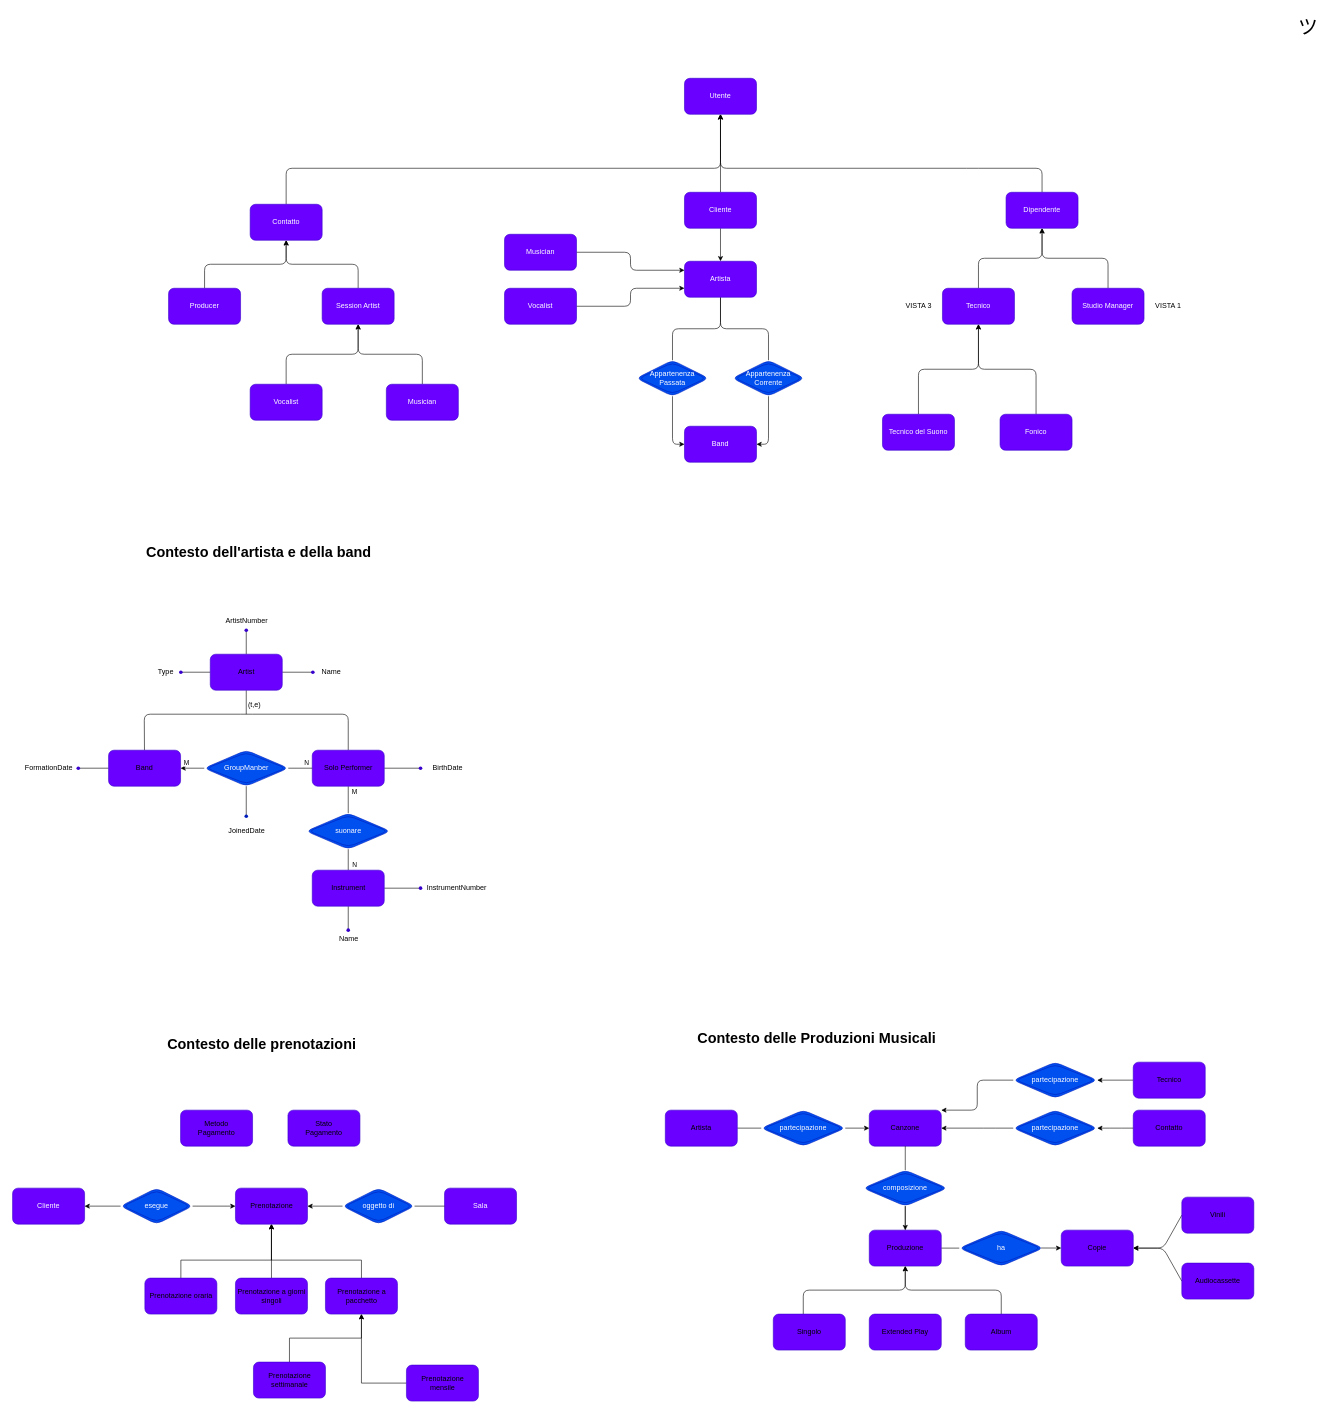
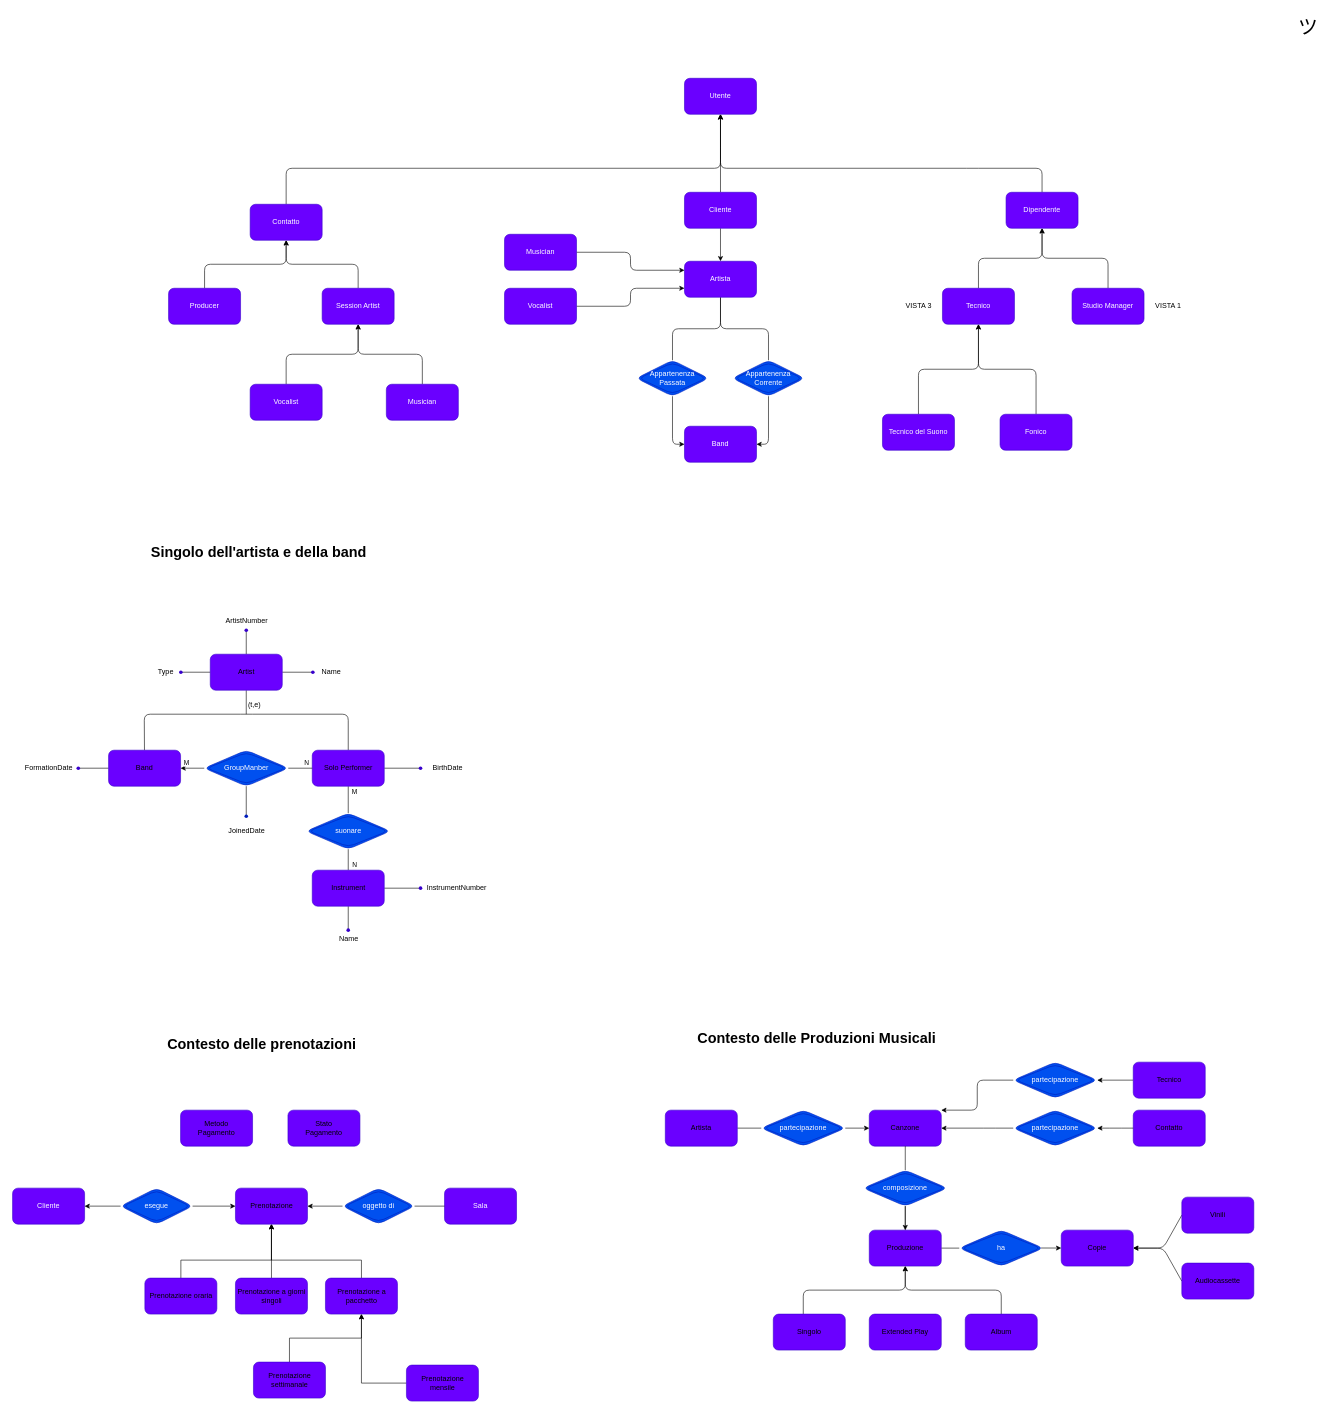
node "Contesto dell'artista e della band": label "Contesto dell'artista e della band" -> "Singolo dell'artista e della band"
